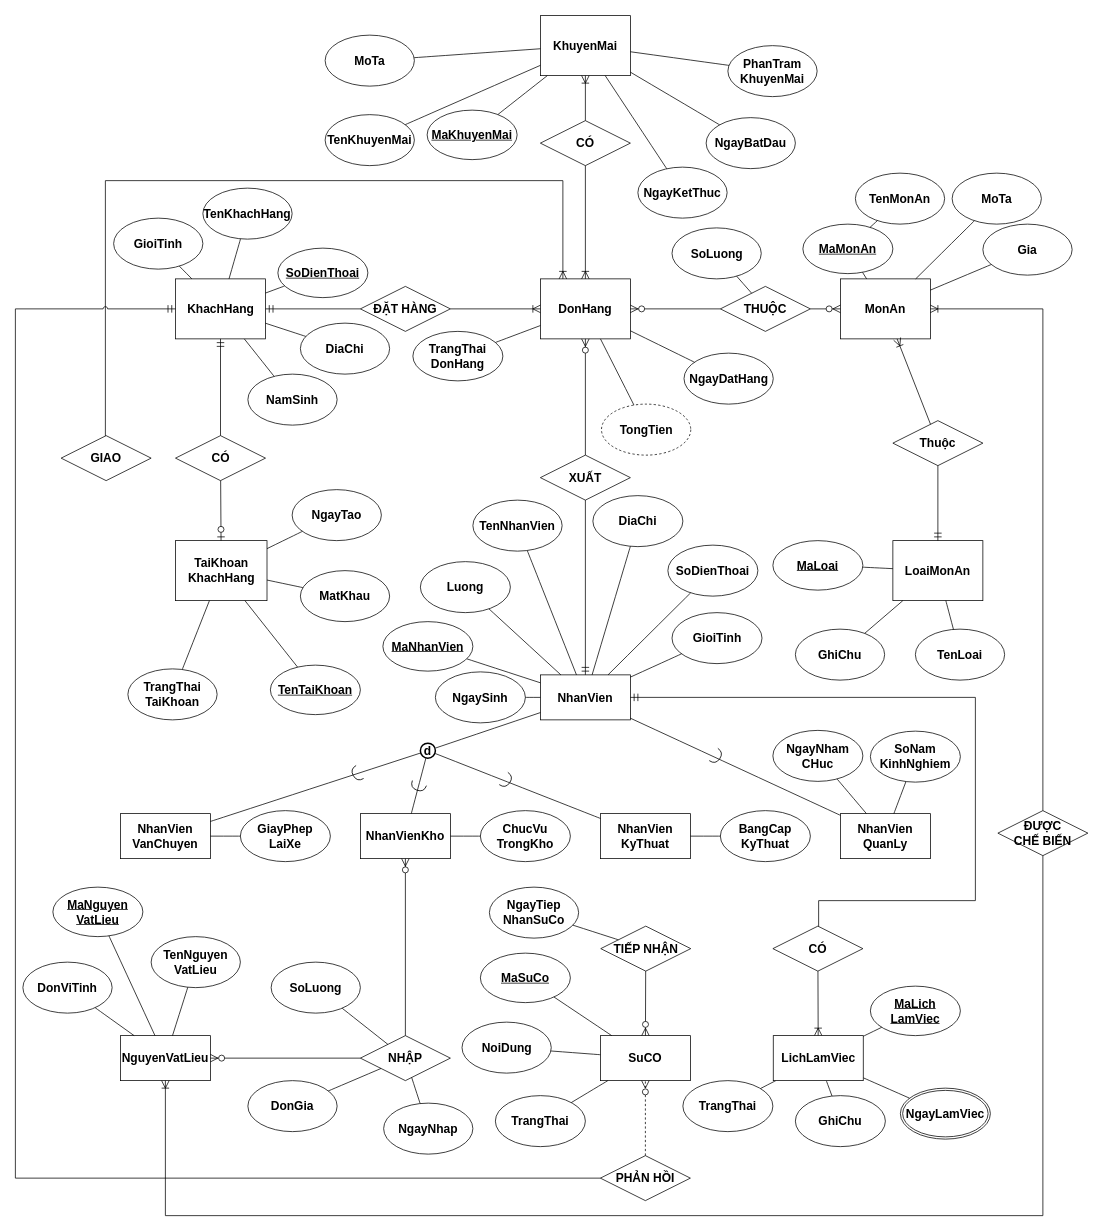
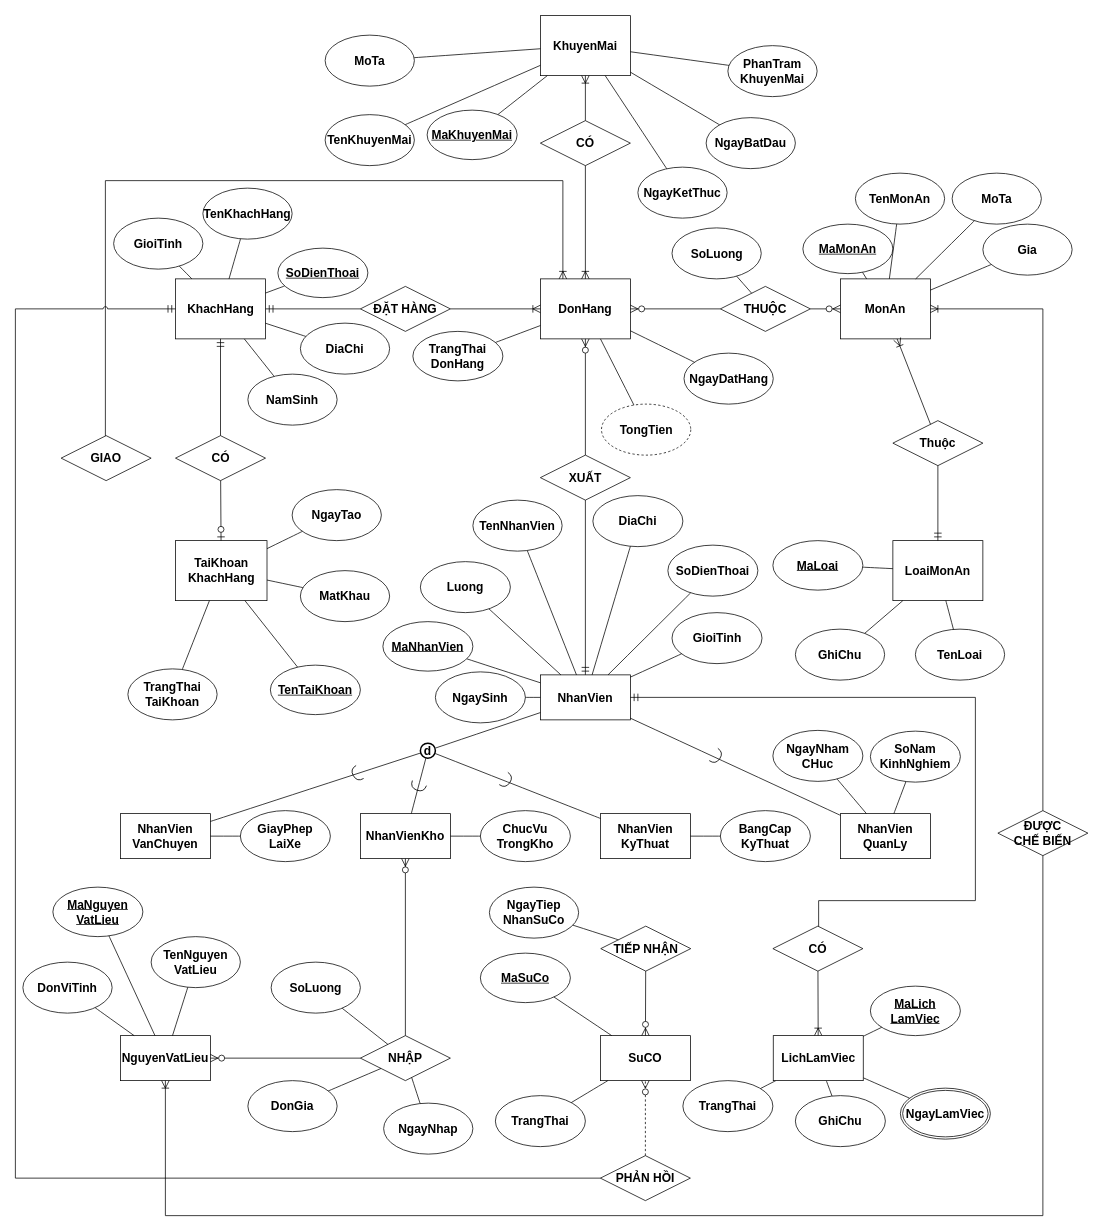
edge "TenMonAn" -- "MaMonAn": now "TenMonAn" -- "MonAn"
node "NoiDung": removed
edge "NoiDung" -- "SuCO": removed
